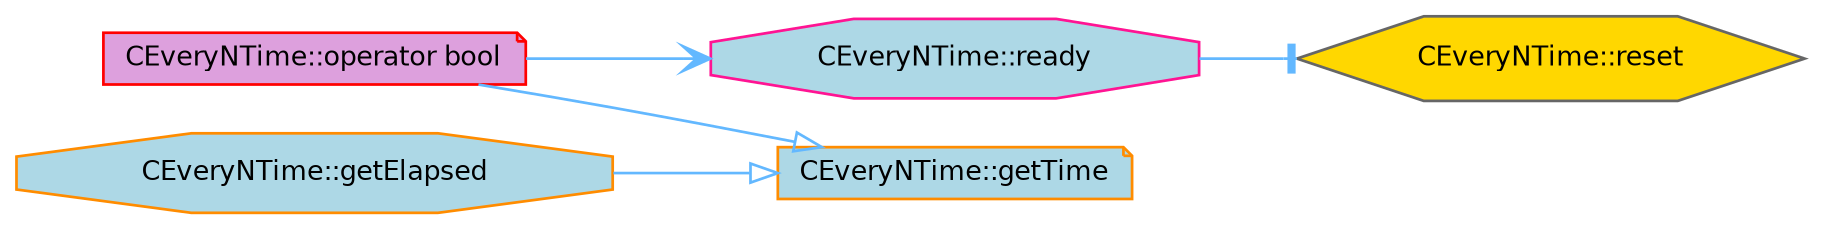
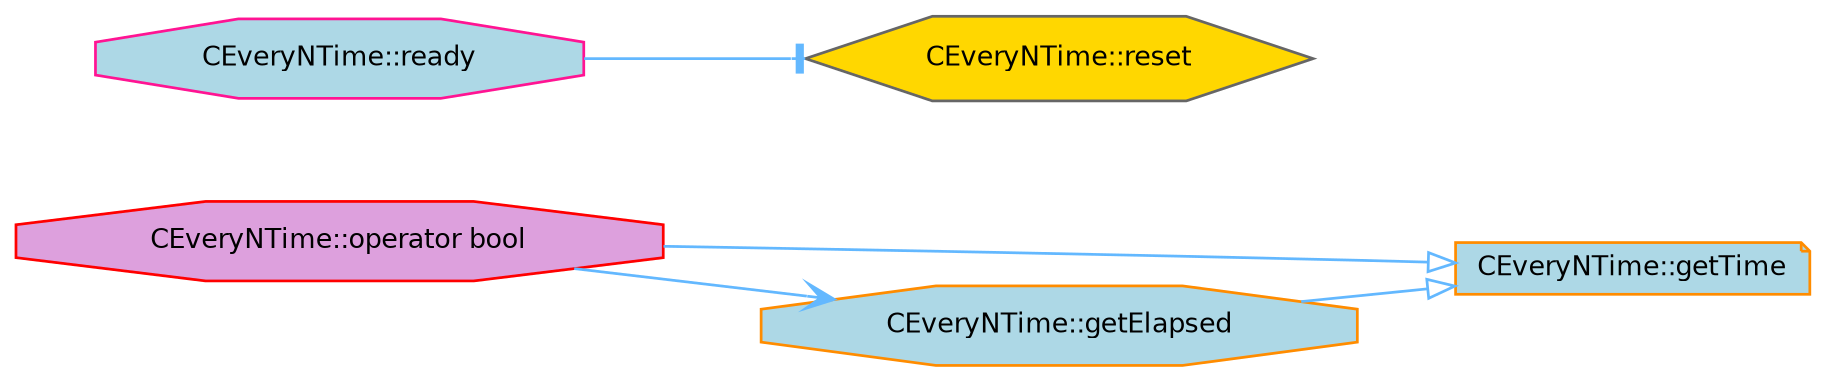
node "CEveryNTime::operator bool": shape note -> octagon
edge "CEveryNTime::operator bool" -> "CEveryNTime::ready": now "CEveryNTime::operator bool" -> "CEveryNTime::getElapsed"
